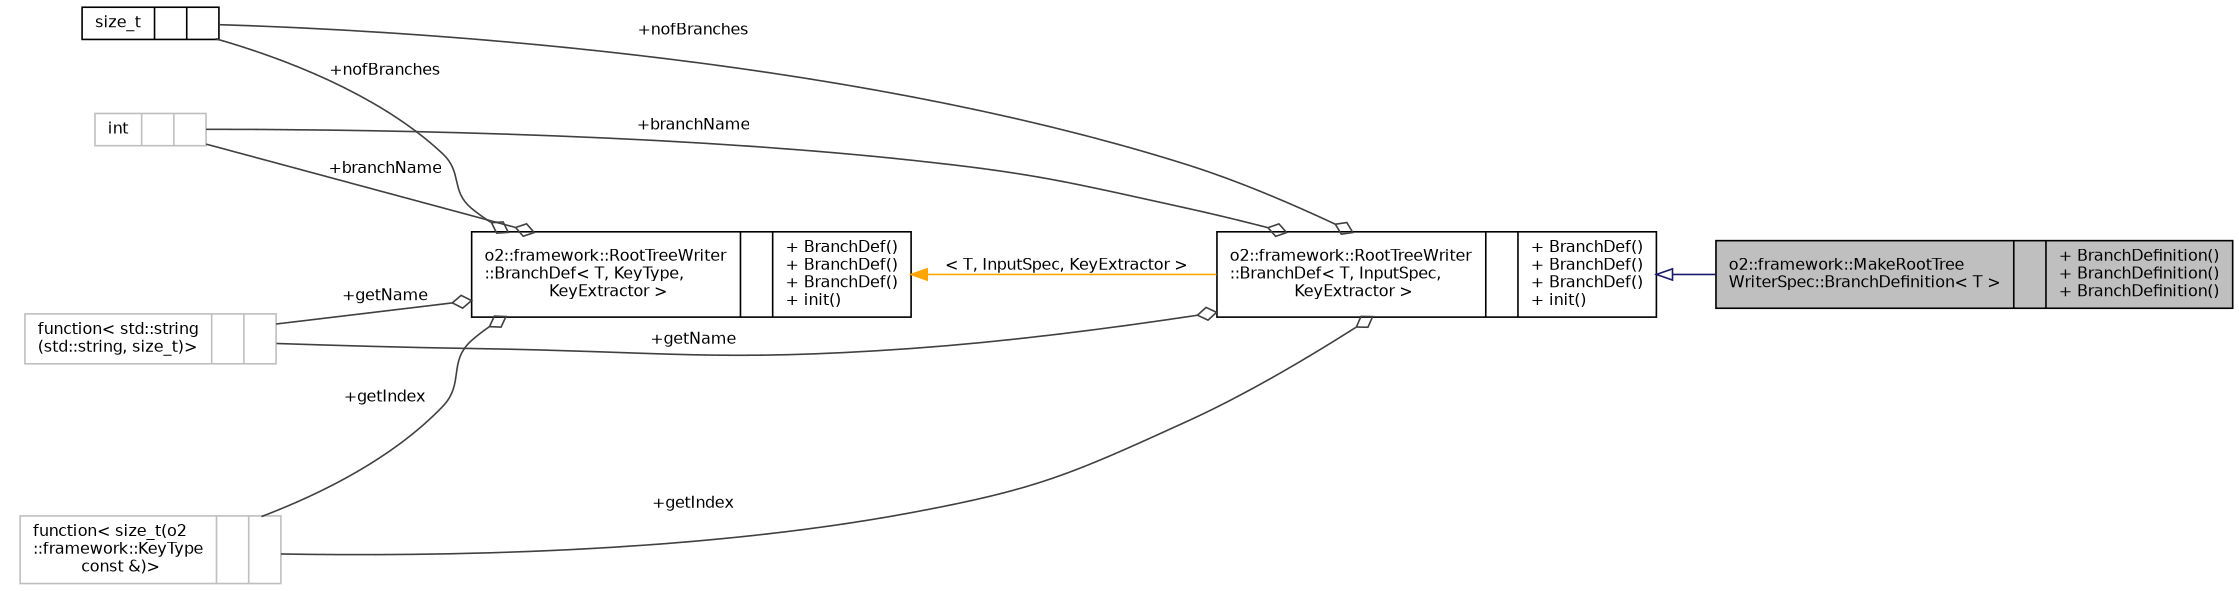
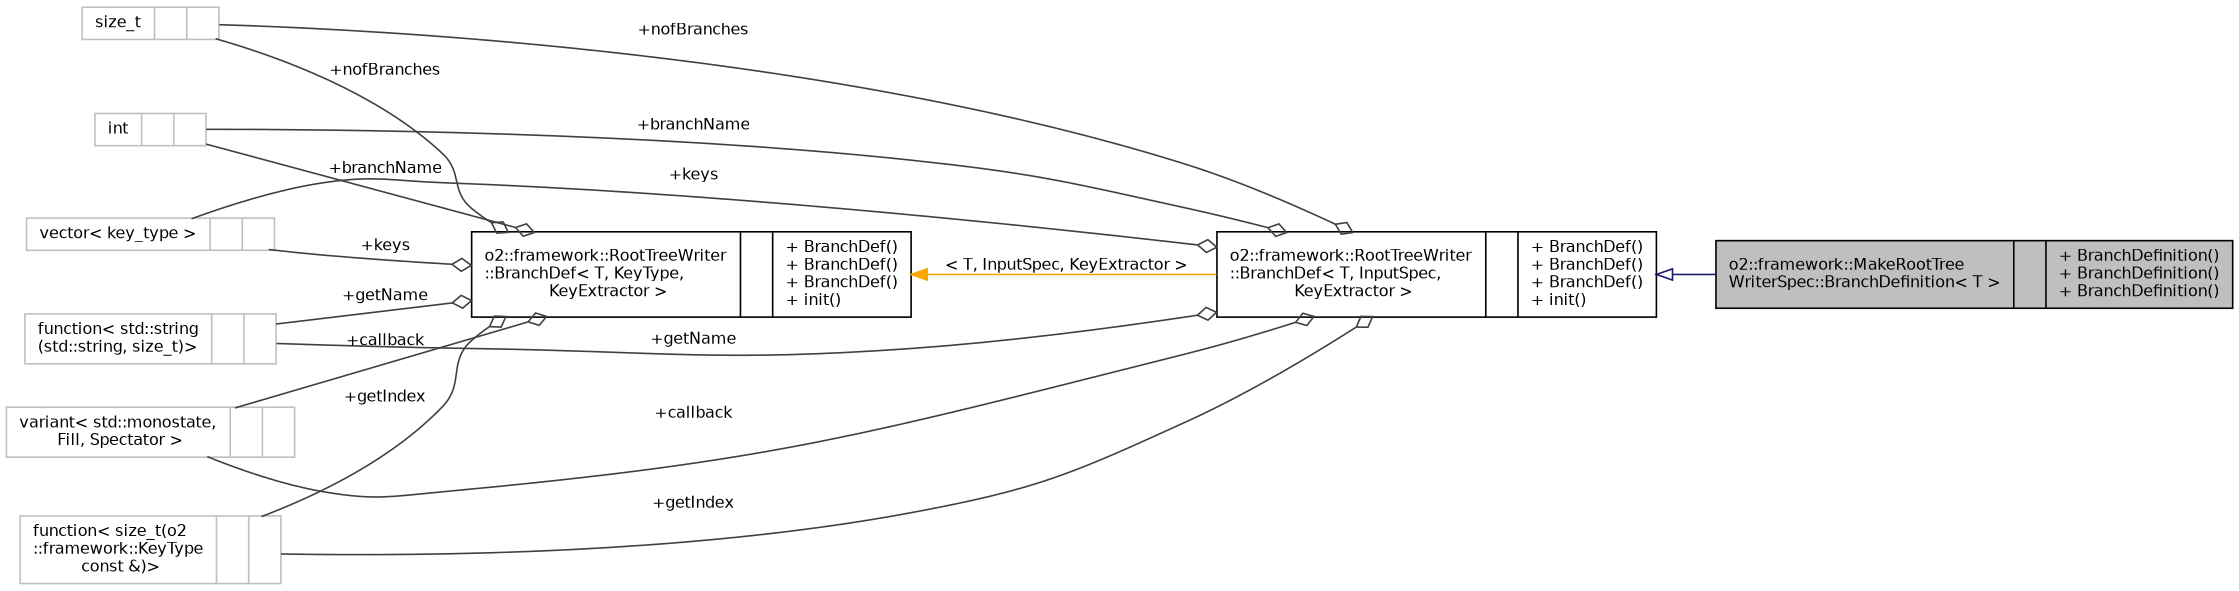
node "size_t": color black -> grey75
node "vector< key_type >": added
node "variant< std::monostate,": added
